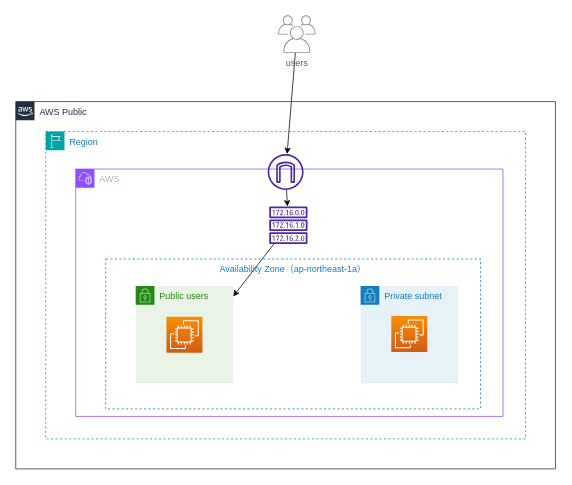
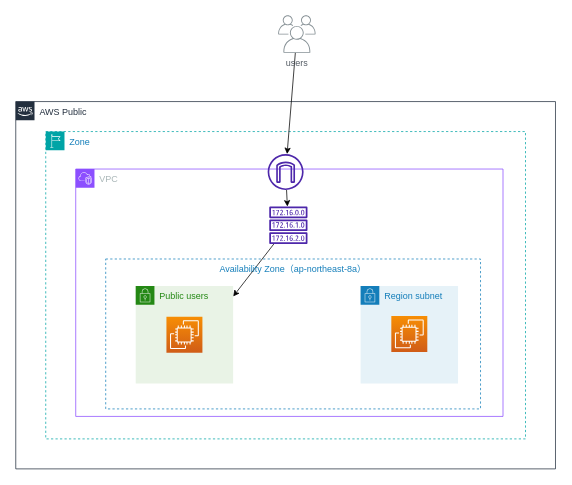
node "Region": label "Region" -> "Zone"
node "AWS": label "AWS" -> "VPC"
node "Availability Zone（ap-northeast-1a）": label "Availability Zone（ap-northeast-1a）" -> "Availability Zone（ap-northeast-8a）"
node "Private subnet": label "Private subnet" -> "Region subnet"
